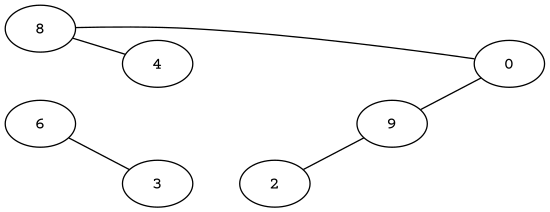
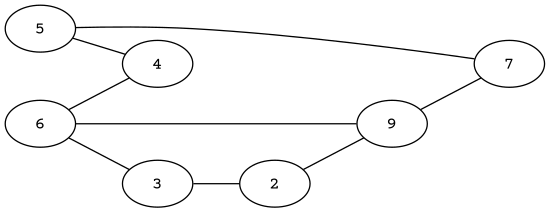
node "8": label "8" -> "5"
node "0": label "0" -> "7"
edge "4" -- "6": added
edge "6" -- "9": added
edge "3" -- "2": added
